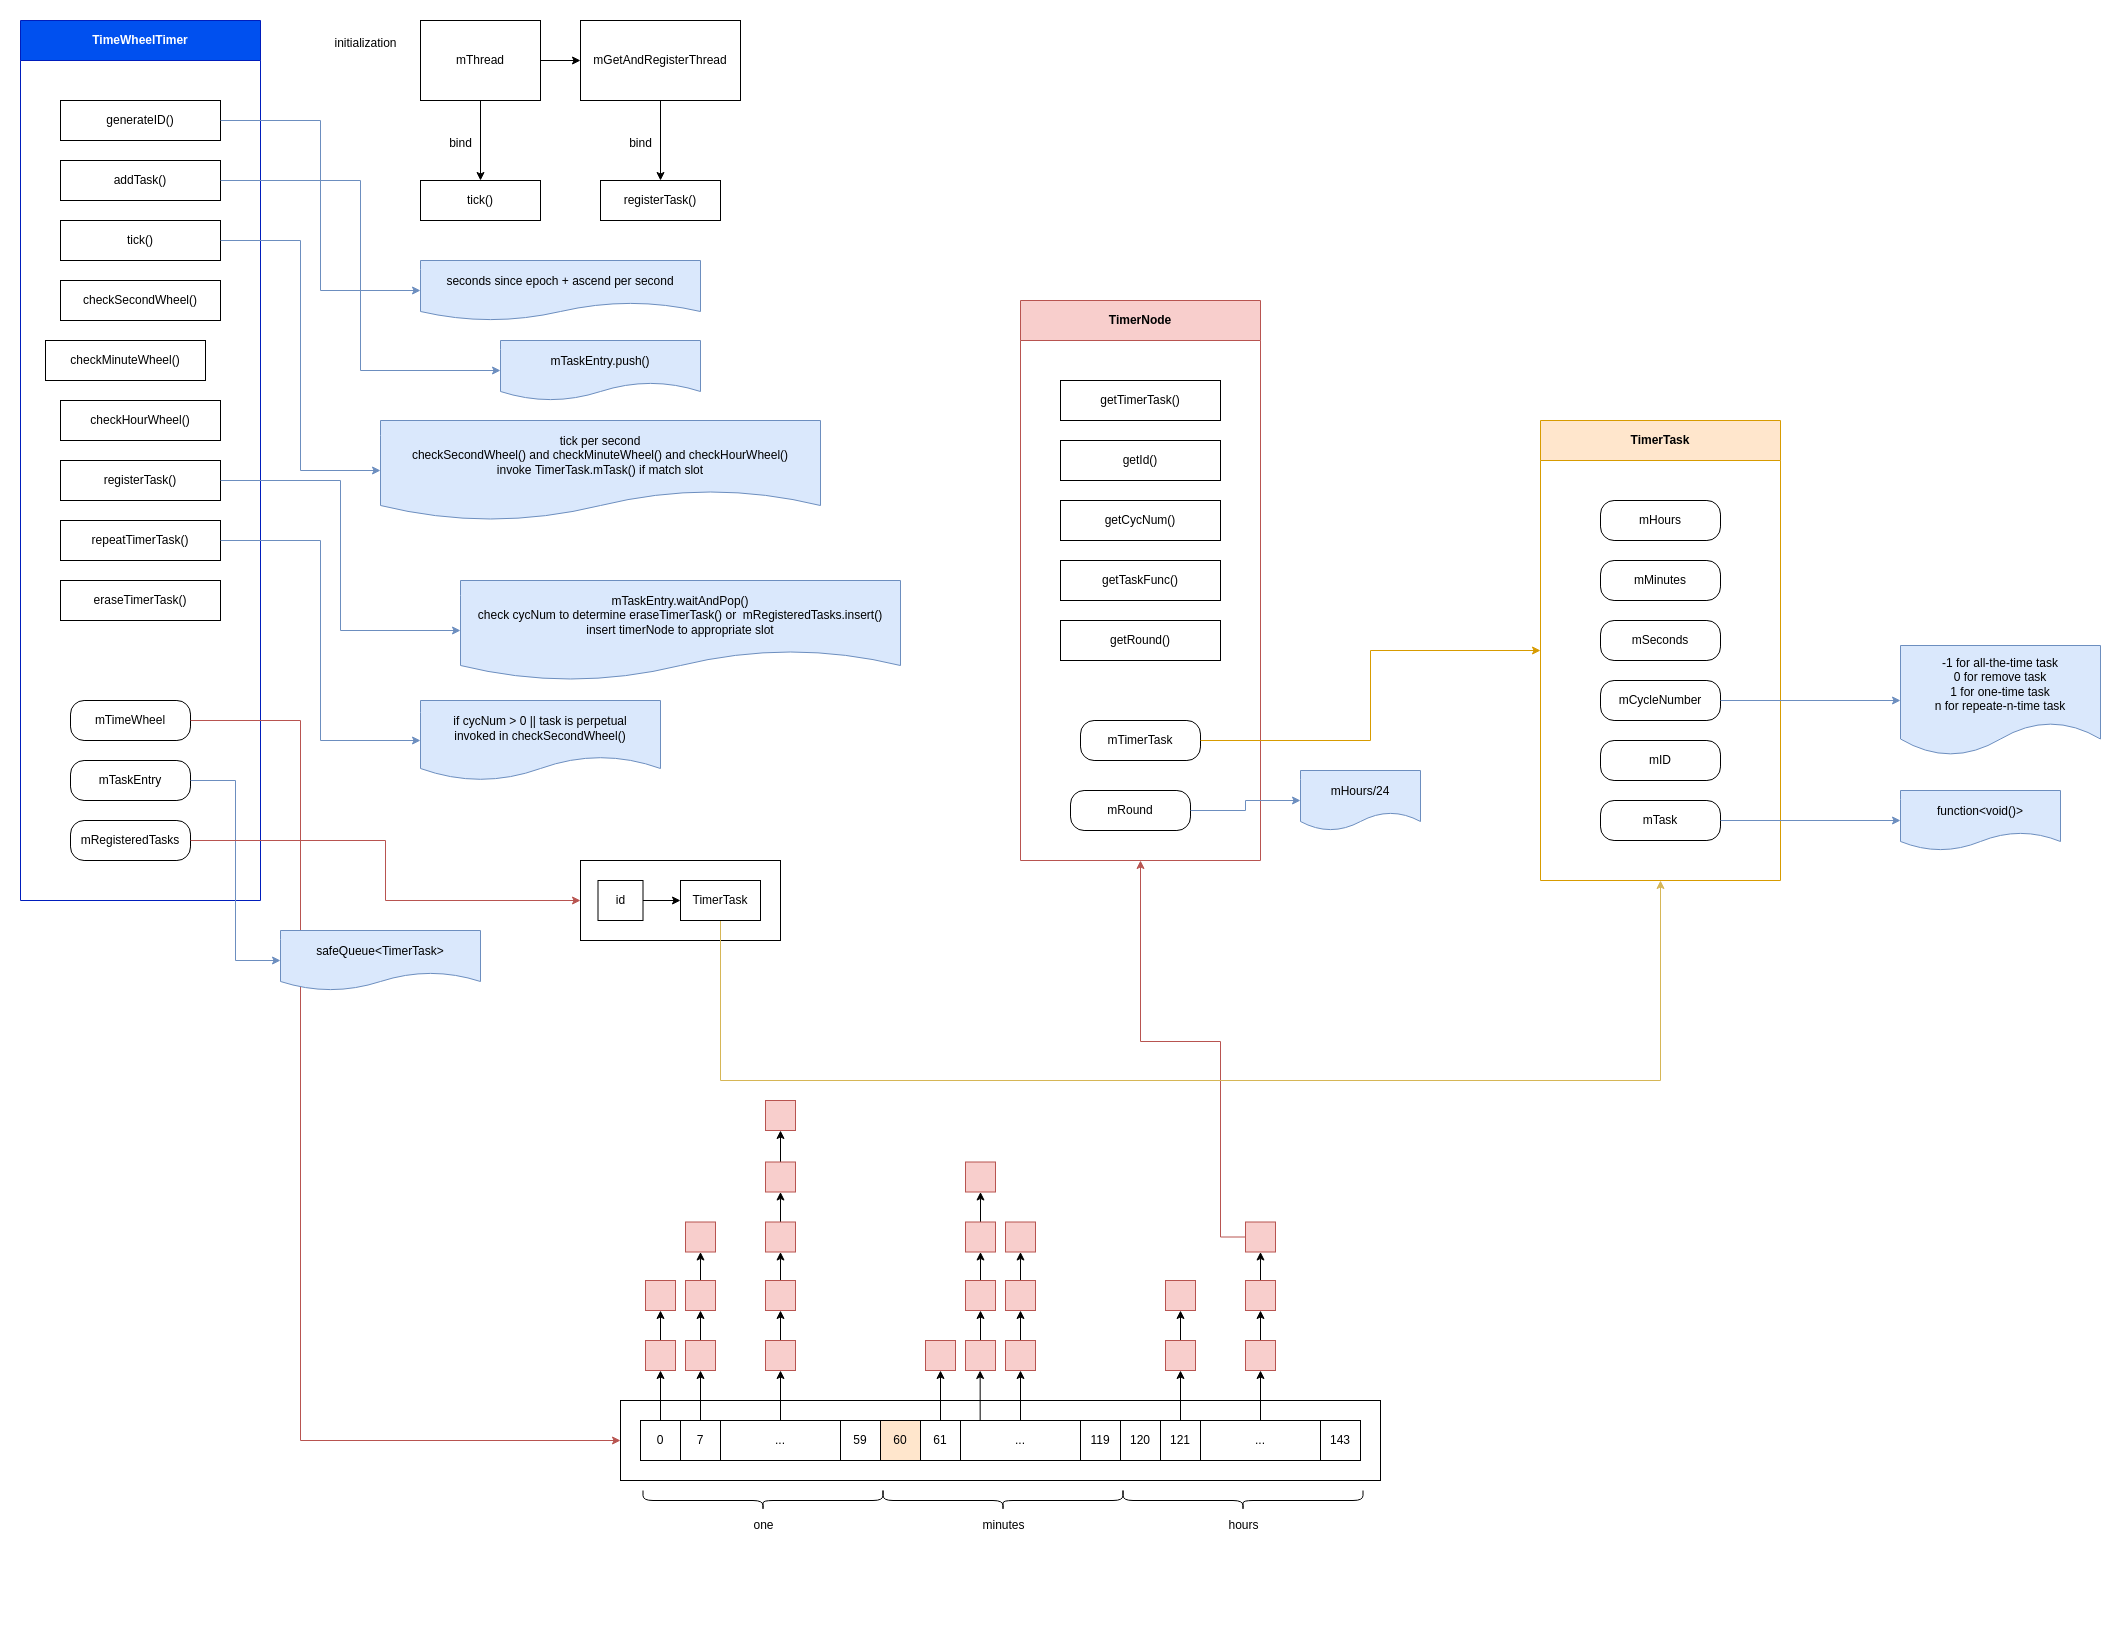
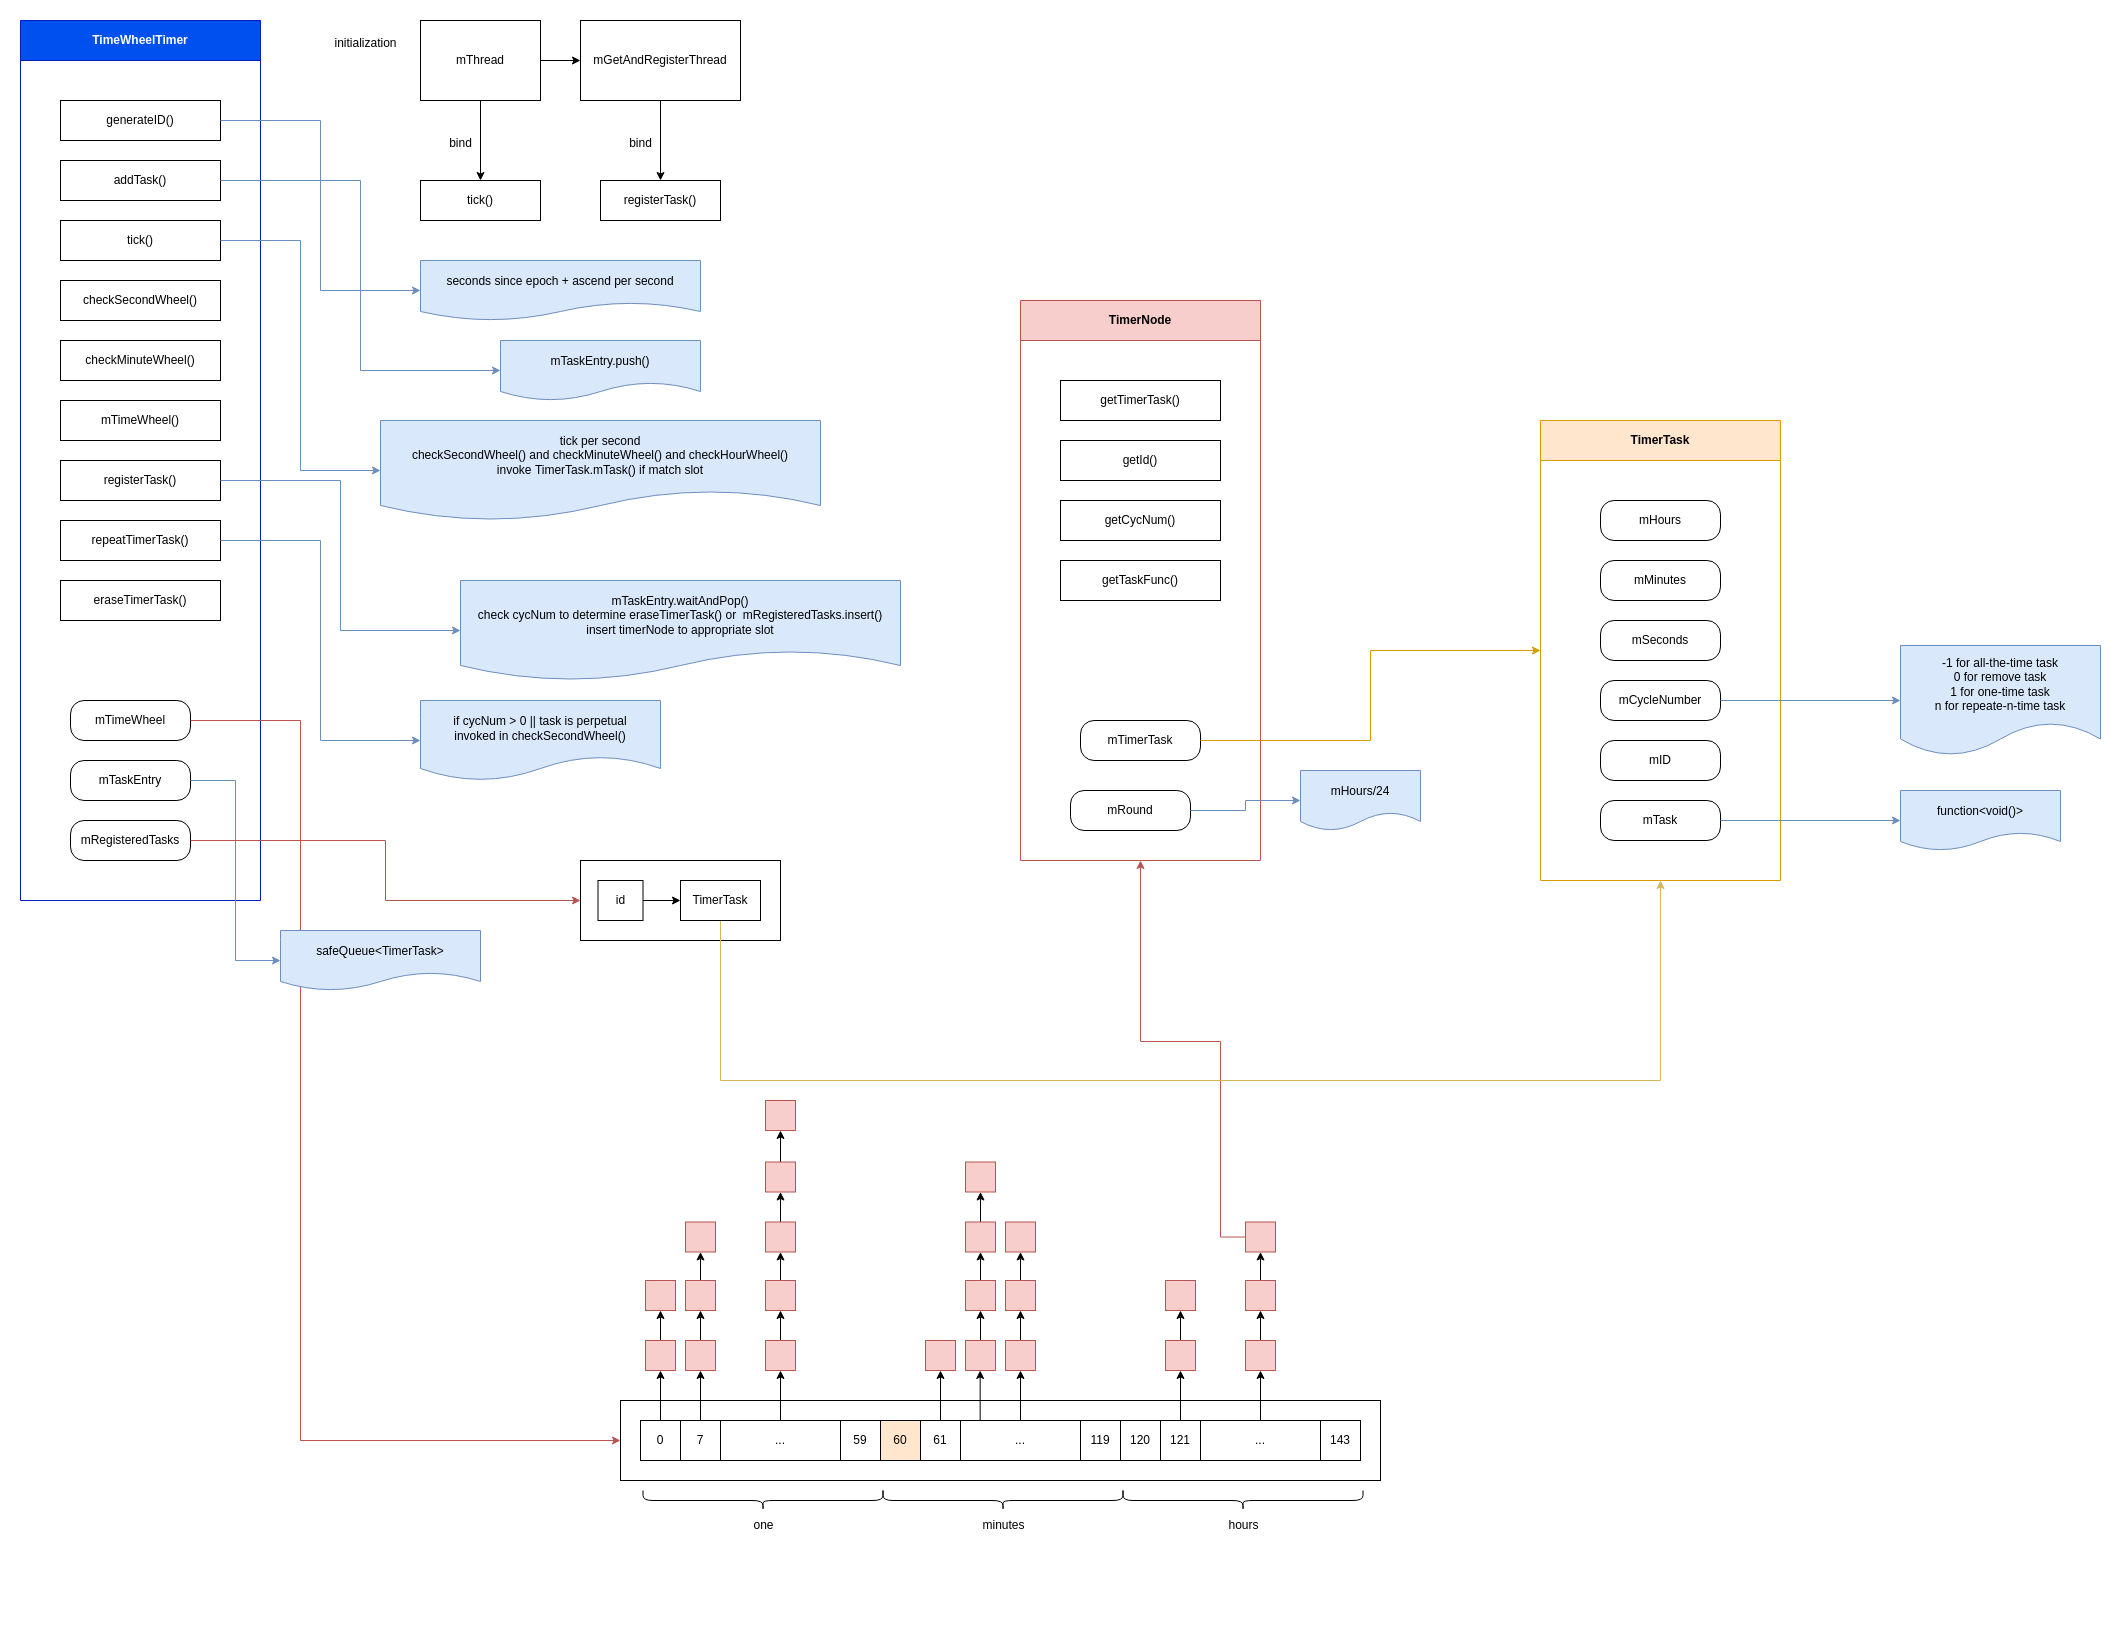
node "checkMinuteWheel()": moved (126, 361) -> (141, 361)
node "checkHourWheel()": label "checkHourWheel()" -> "mTimeWheel()"
node "getRound()": removed
